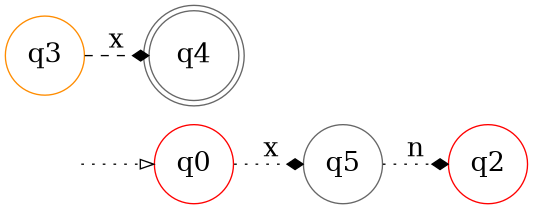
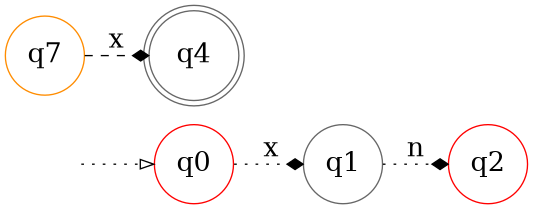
node "q3": label "q3" -> "q7"
node "q5": label "q5" -> "q1"
